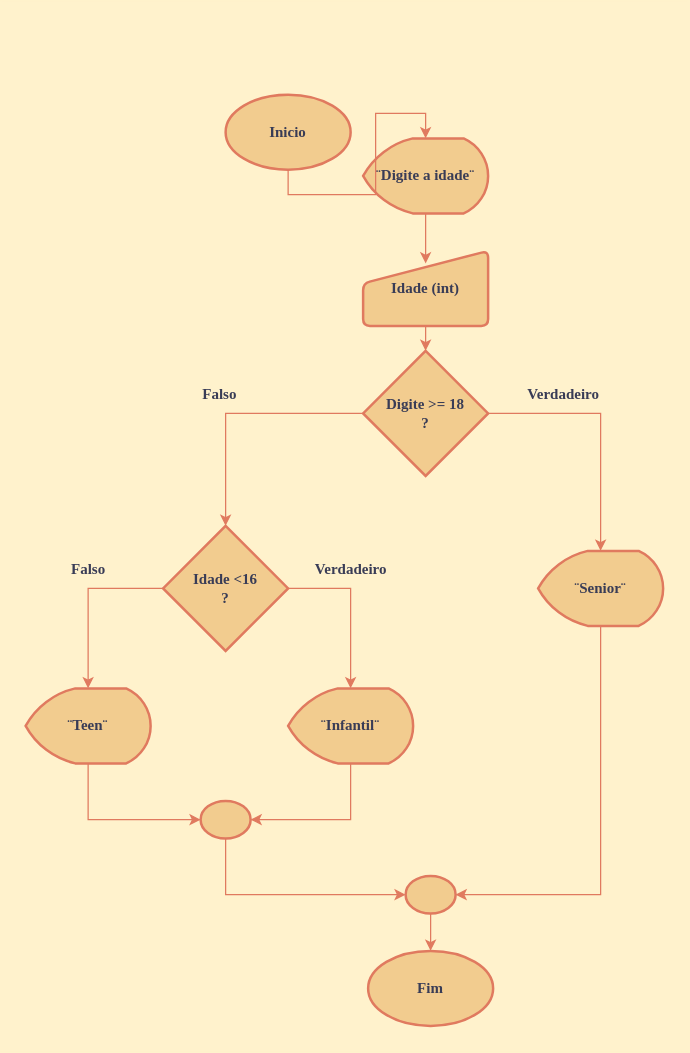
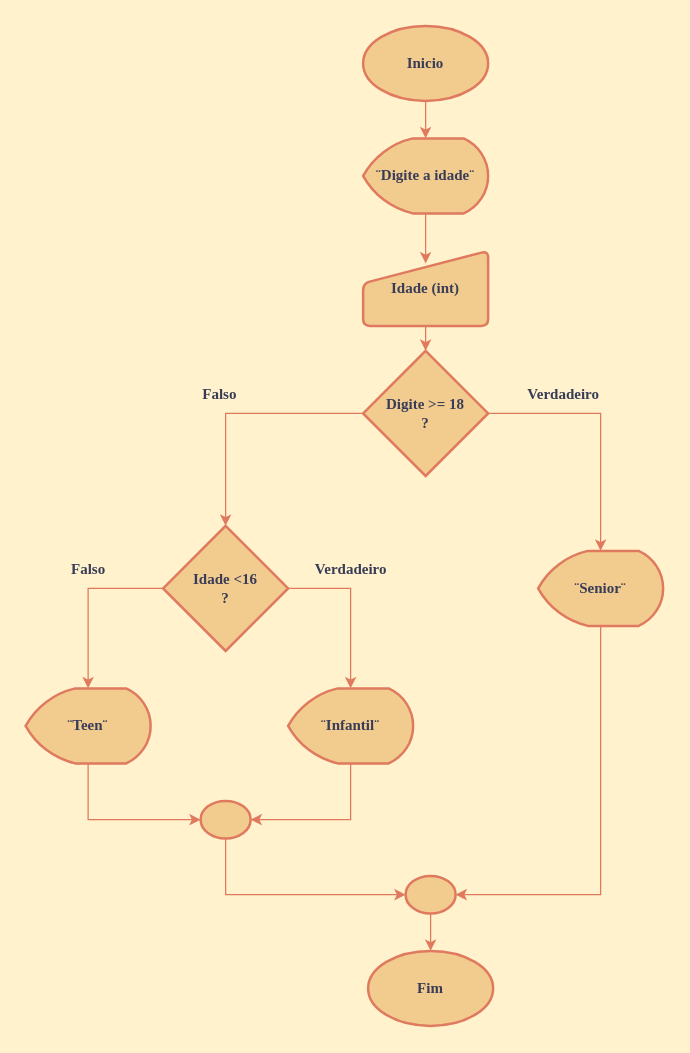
node "Inicio": moved (288, 132) -> (426, 63)
